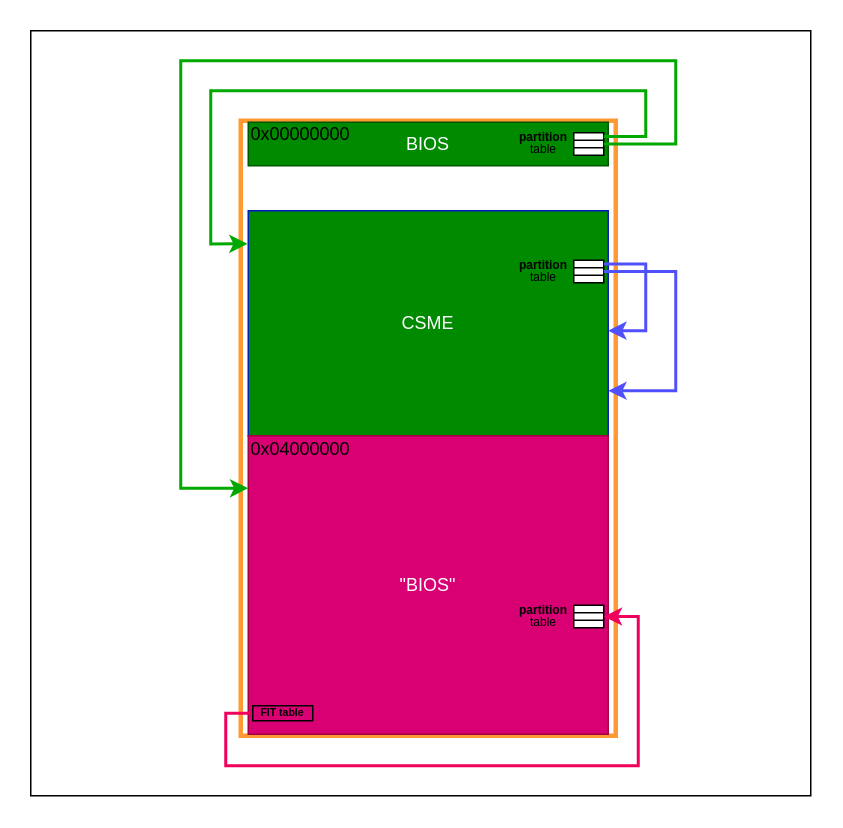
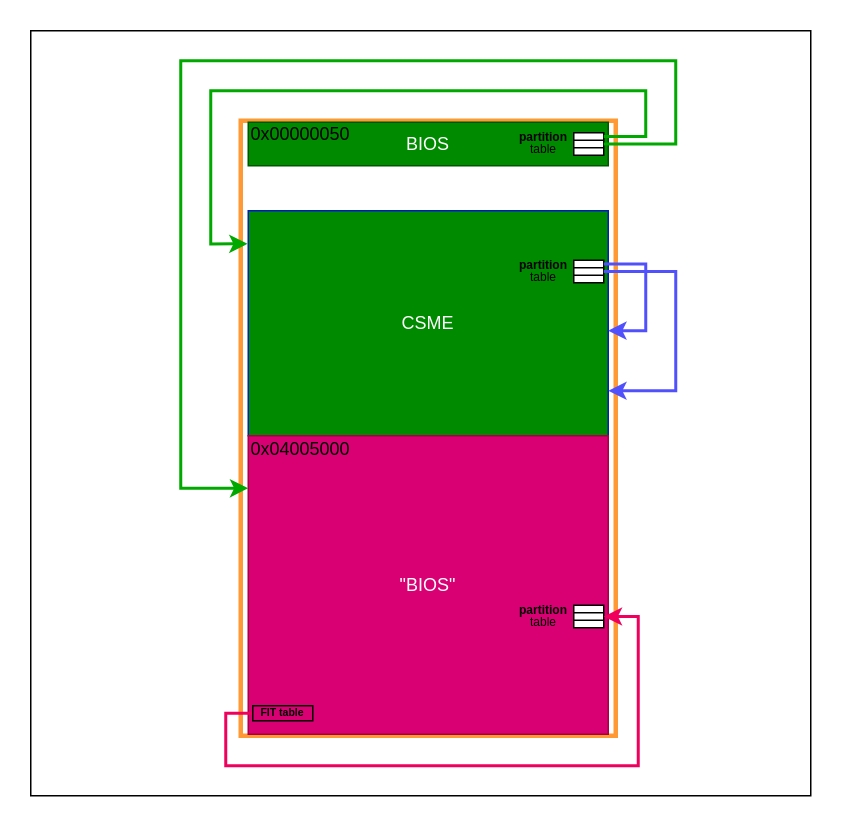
node "0x00000000": label "0x00000000" -> "0x00000050"
node "0x04000000": label "0x04000000" -> "0x04005000"
